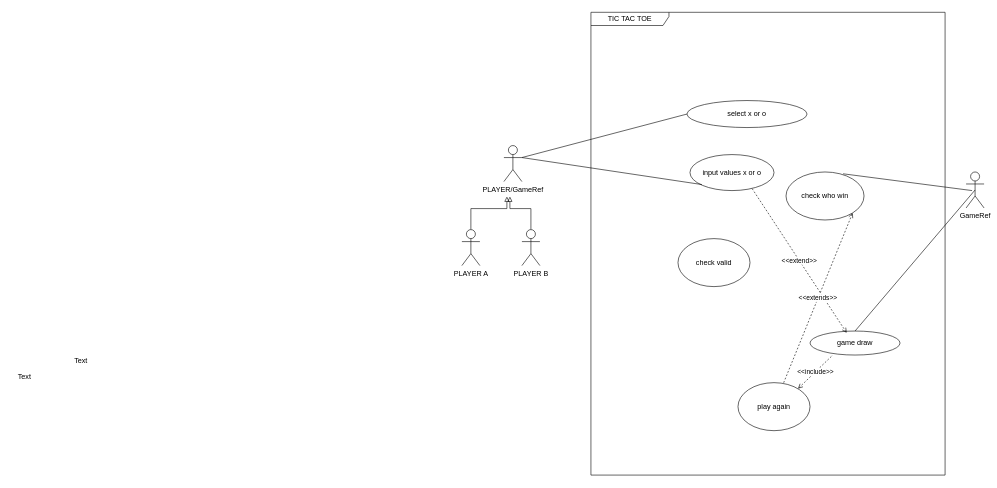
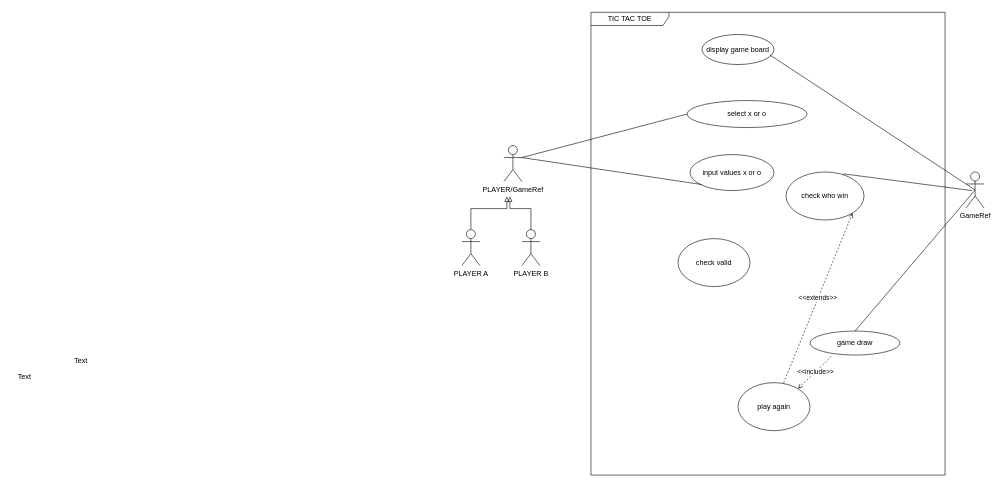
node "display game board": added
edge "display game board" -- "GameRef": added
edge "input values x or o" -> "game draw": removed, label "<<extend>>"
